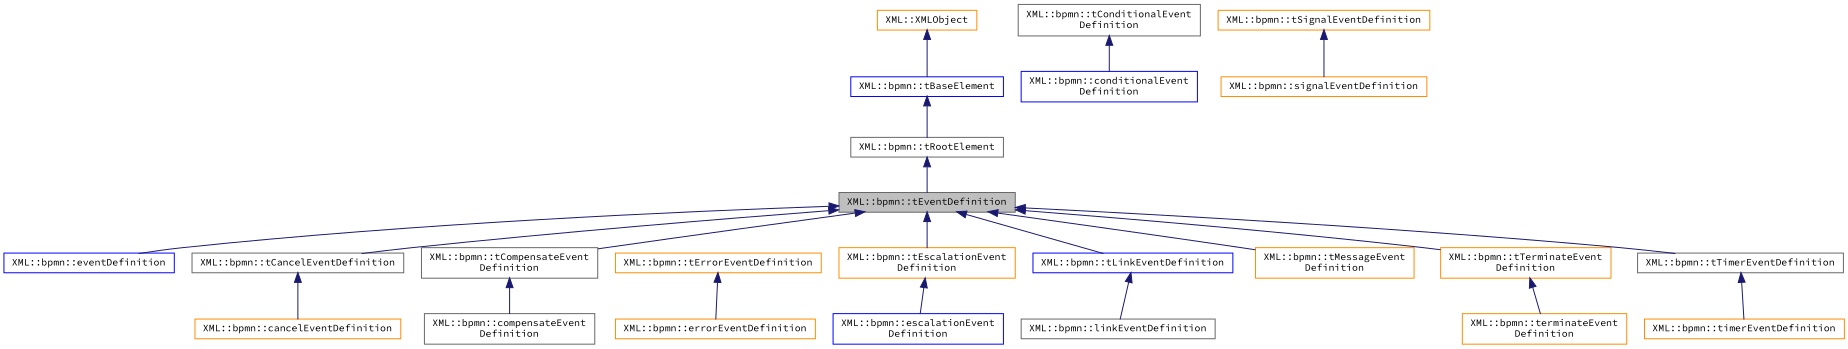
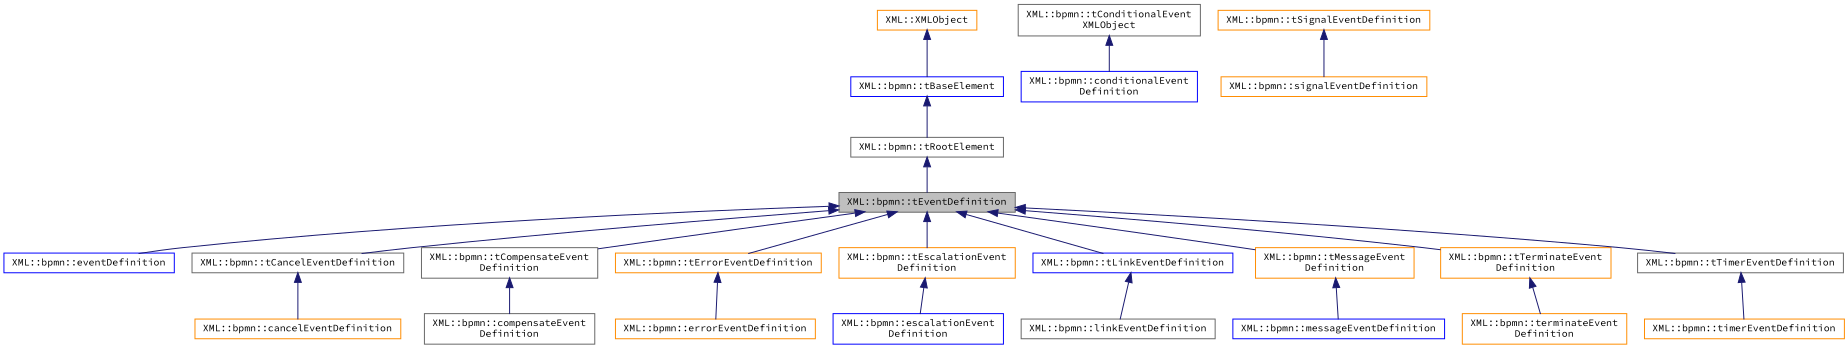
node "XML::bpmn::tConditionalEvent Definition": label "XML::bpmn::tConditionalEvent Definition" -> "XML::bpmn::tConditionalEvent XMLObject"
edge "XML::bpmn::tErrorEventDefinition" -> "XML::bpmn::tEventDefinition": added
node "XML::bpmn::messageEventDefinition": added
